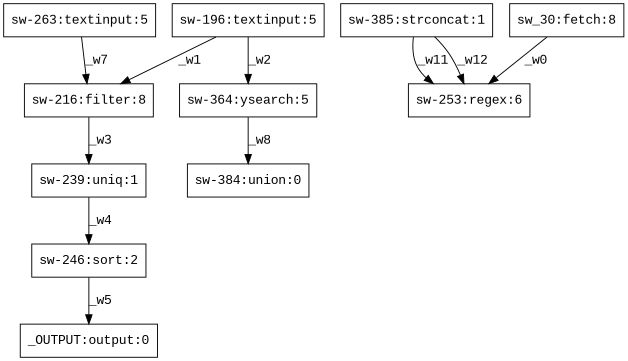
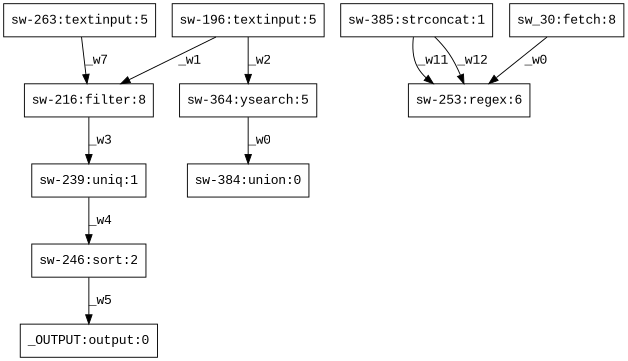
edge "sw-364:ysearch:5" -> "sw-384:union:0": label "_w8" -> "_w0"
